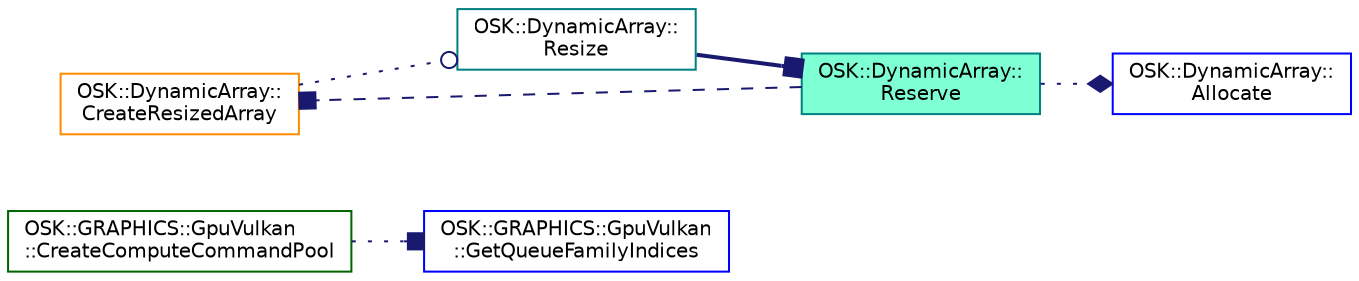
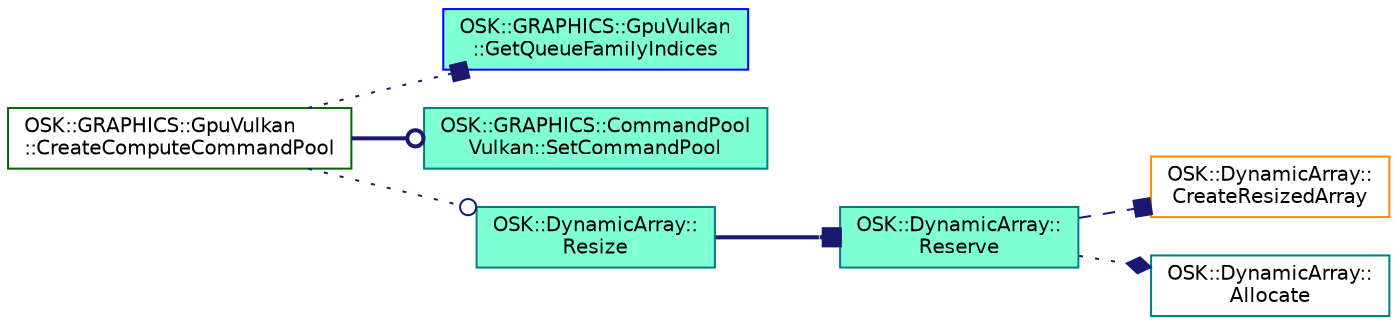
node "OSK::DynamicArray:: Resize": fillcolor white -> aquamarine
edge "OSK::DynamicArray:: CreateResizedArray" -> "OSK::DynamicArray:: Resize": now "OSK::GRAPHICS::GpuVulkan ::CreateComputeCommandPool" -> "OSK::DynamicArray:: Resize"
node "OSK::DynamicArray:: Allocate": color blue -> teal
node "OSK::GRAPHICS::CommandPool Vulkan::SetCommandPool": added
node "OSK::GRAPHICS::GpuVulkan ::GetQueueFamilyIndices": fillcolor white -> aquamarine
